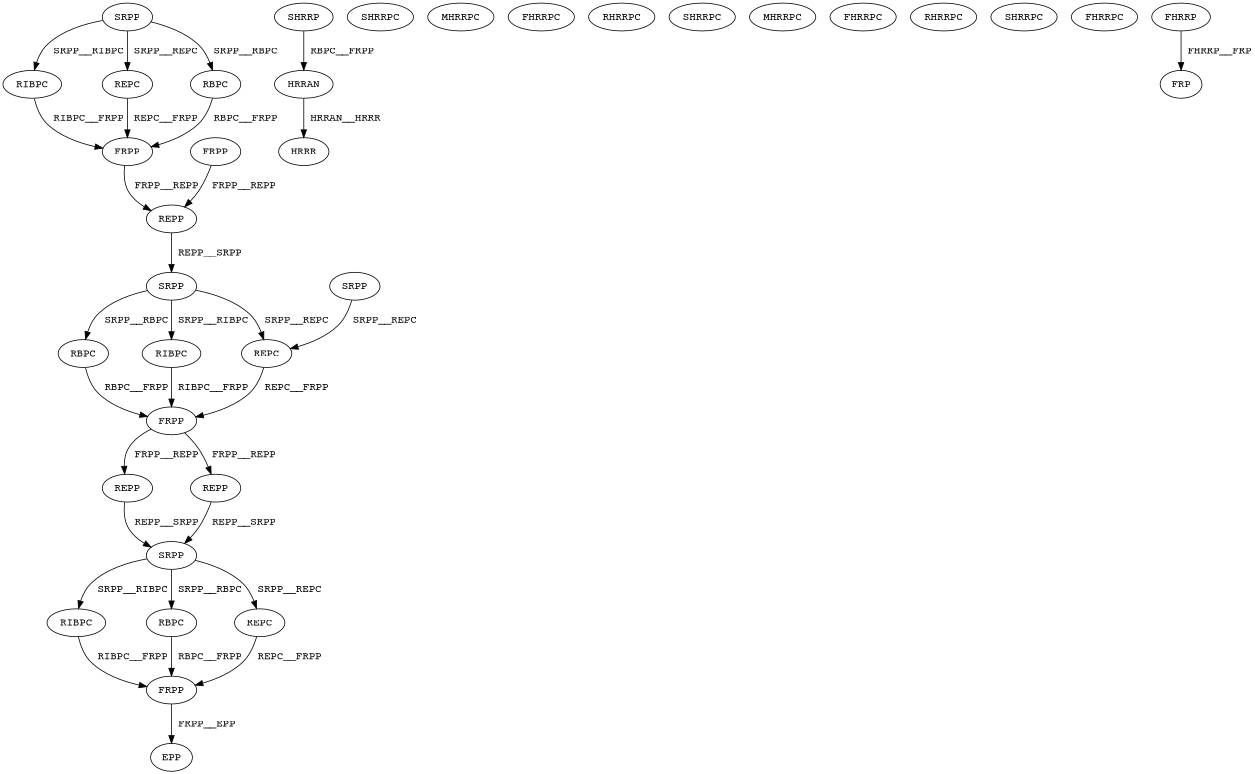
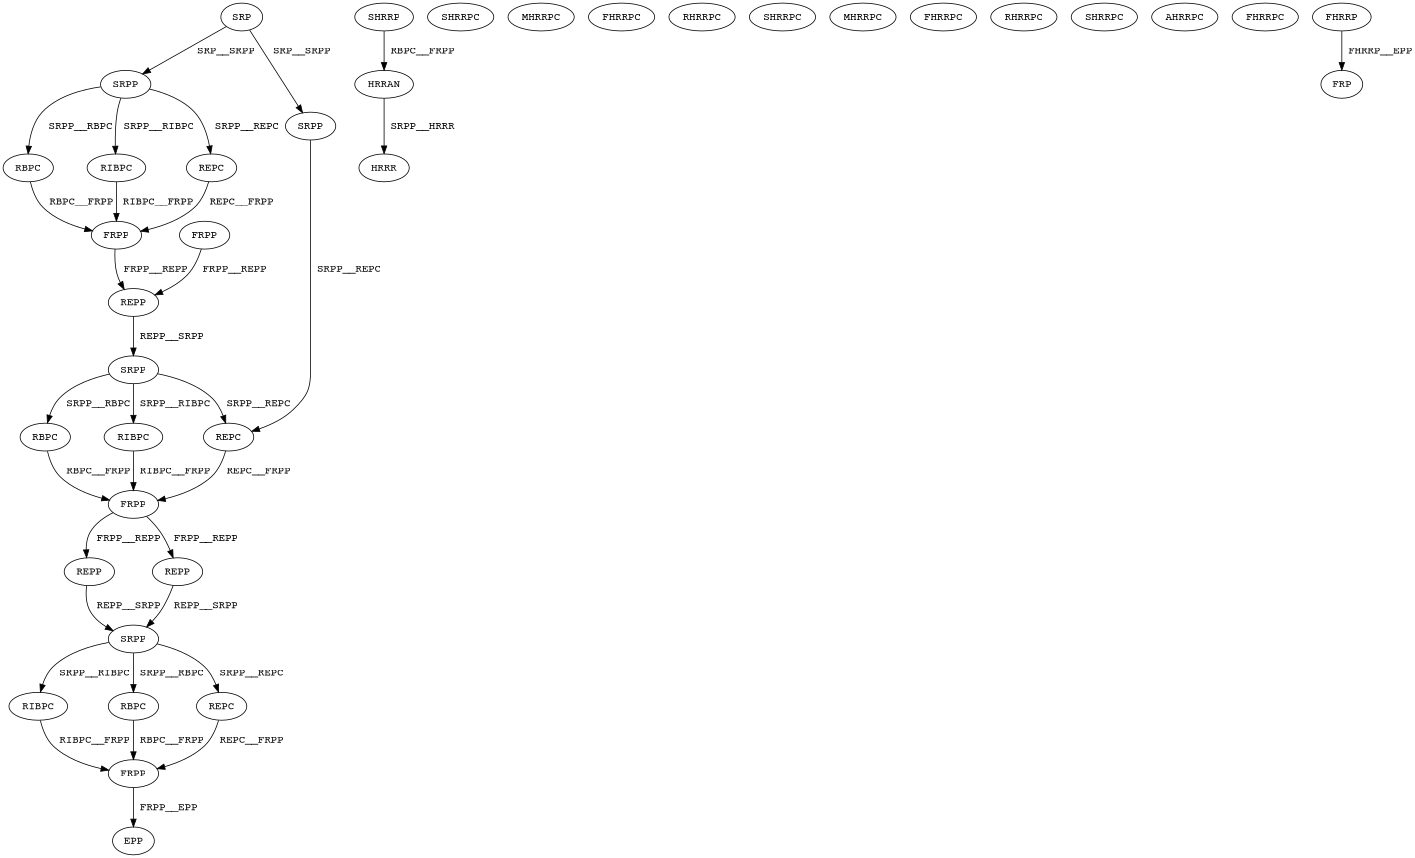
node "SRP": added
node "AHRRPC": added
edge "FHRRP" -> "FRP": label " FHRRP__FRP" -> " FHRRP__EPP"
edge "HRRAN" -> "HRRR": label " HRRAN__HRRR" -> " SRPP__HRRR"
